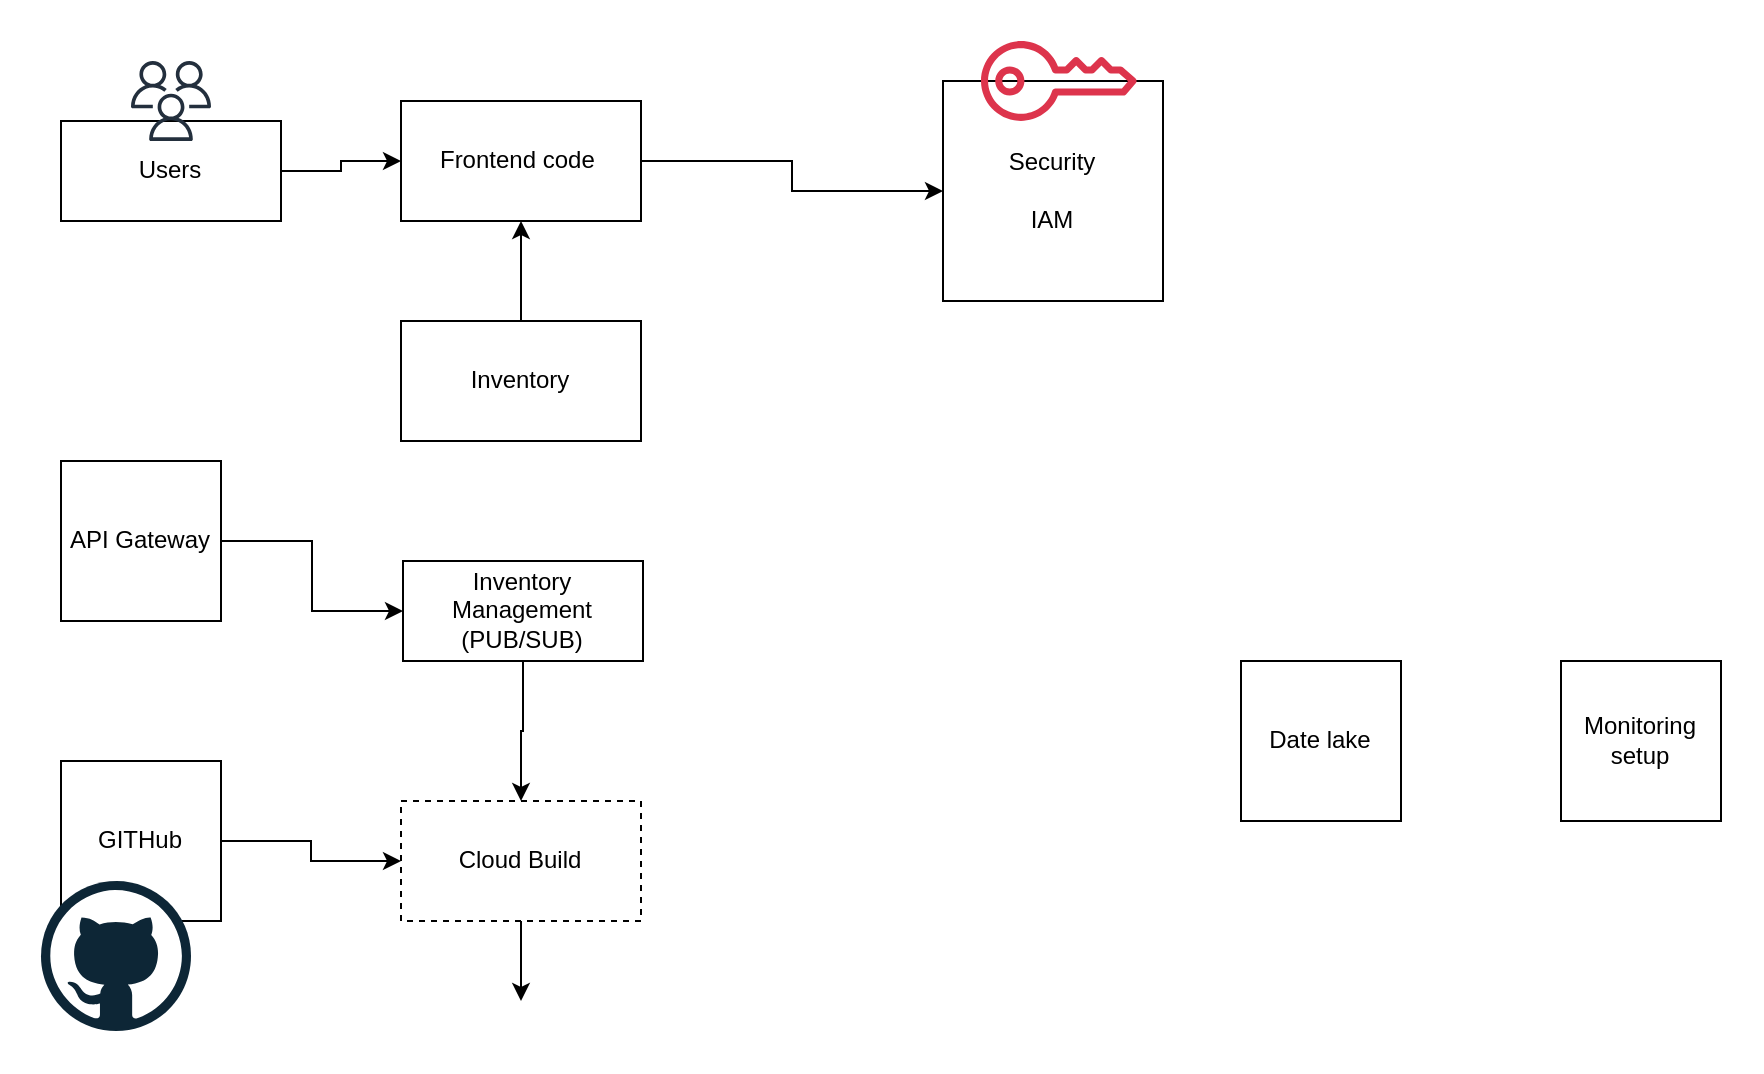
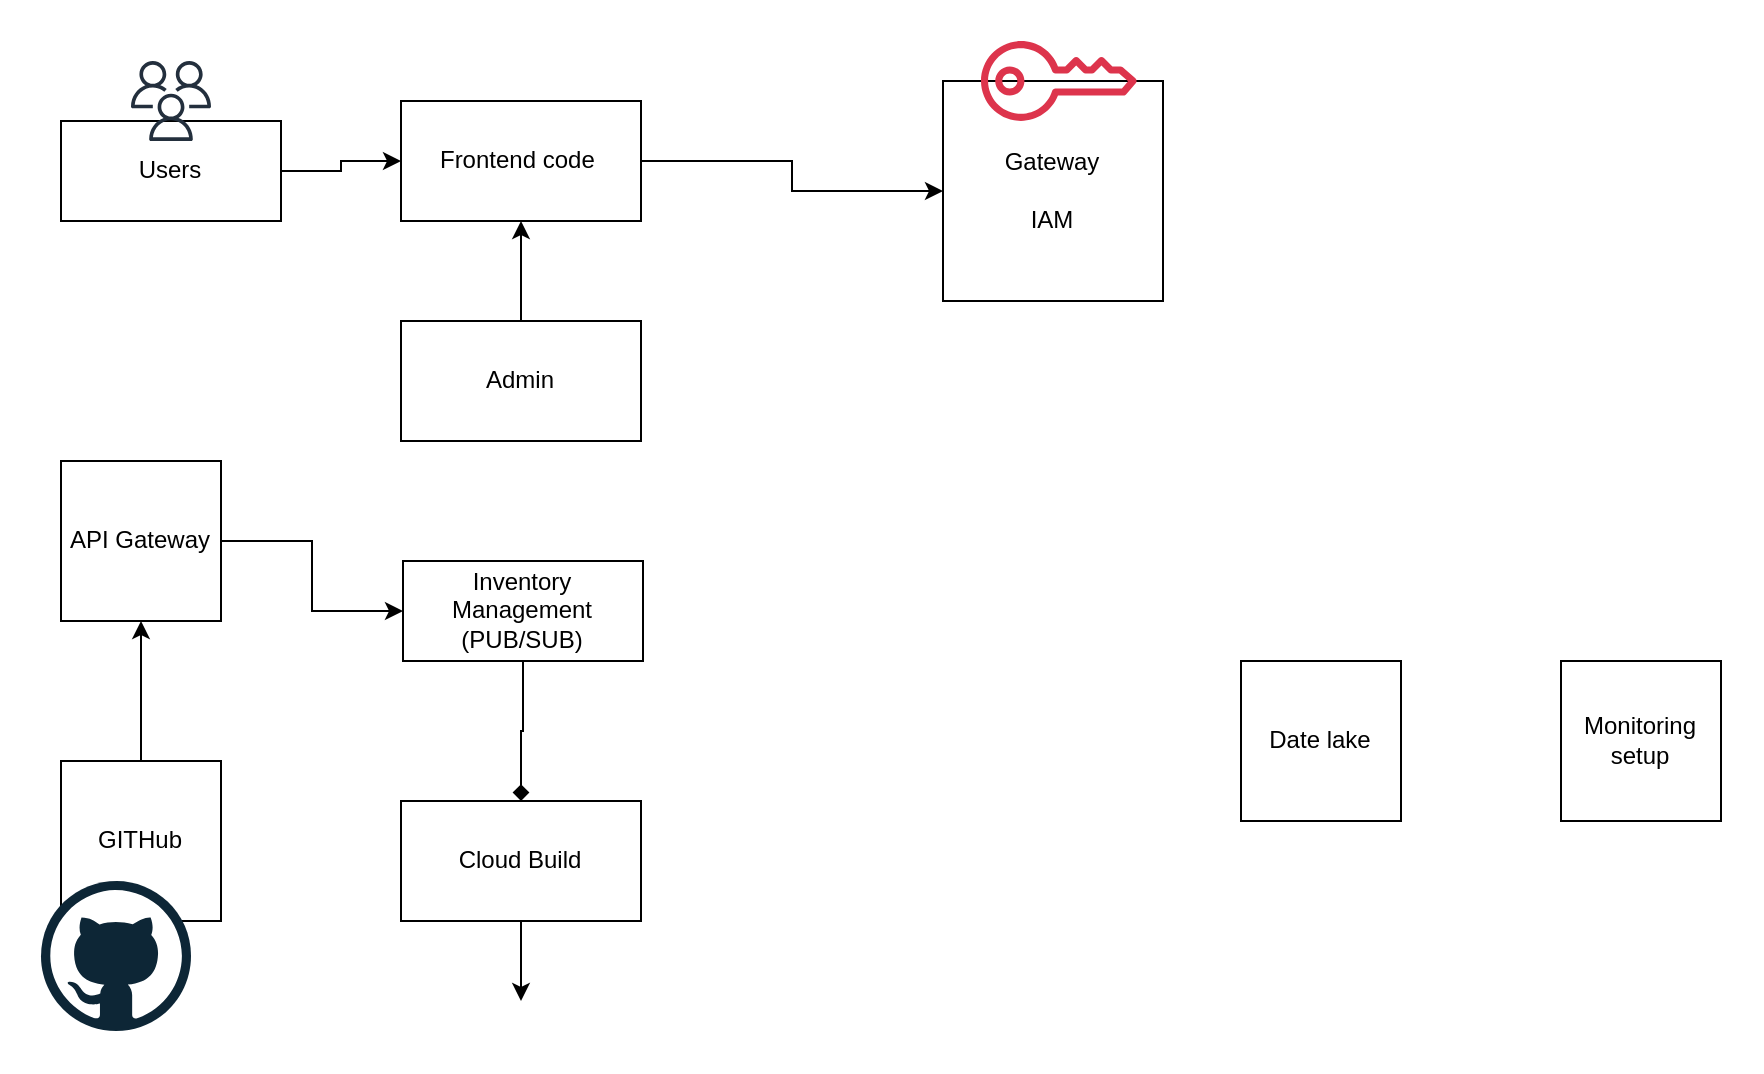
node "Security IAM": label "Security IAM" -> "Gateway IAM"
node "Inventory": label "Inventory" -> "Admin"
edge "Inventory Management (PUB/SUB)" -> "Cloud Build": arrowhead classic -> diamond
edge "GITHub" -> "Cloud Build": now "GITHub" -> "API Gateway"
node "Cloud Build": style dashed -> solid
